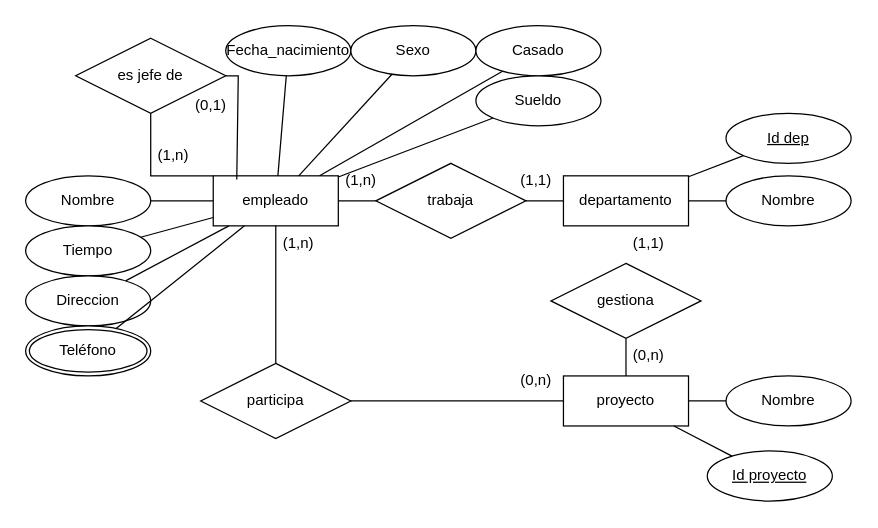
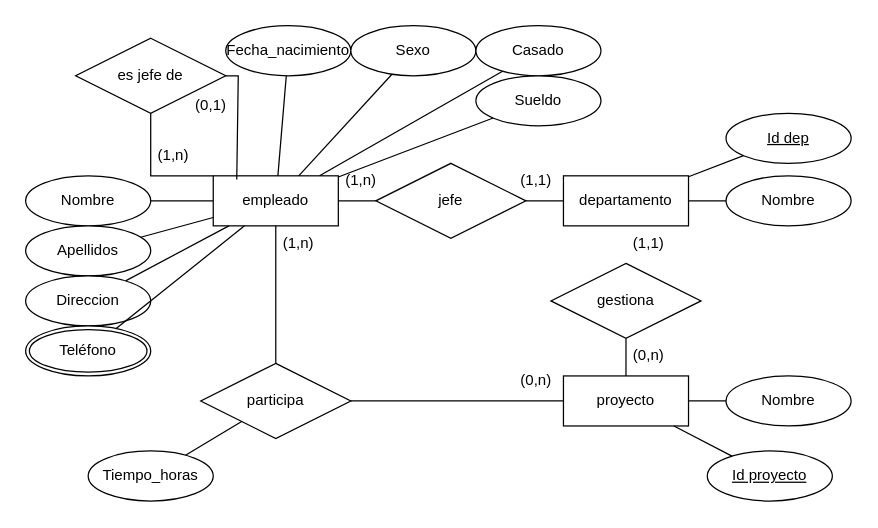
node "trabaja": label "trabaja" -> "jefe"
node "Tiempo": label "Tiempo" -> "Apellidos"
edge "participa" -- "Tiempo_horas": added
node "Tiempo_horas": added
